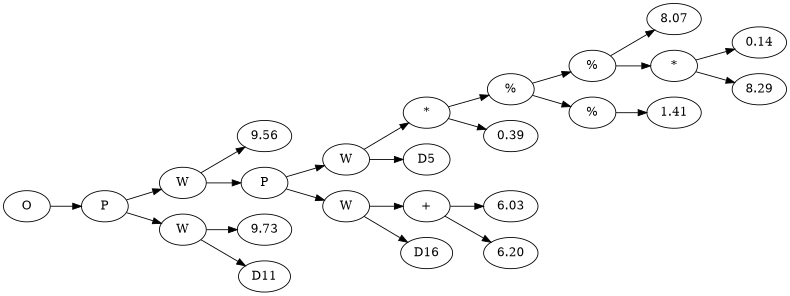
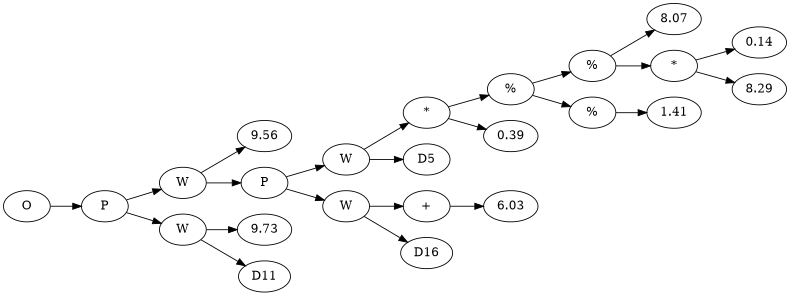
node "6.20": removed
